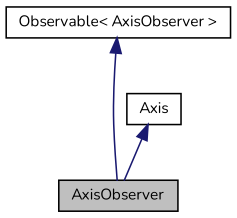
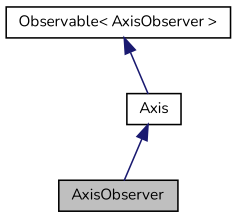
edge "AxisObserver" -> "Observable< AxisObserver >": now "Axis" -> "Observable< AxisObserver >"
